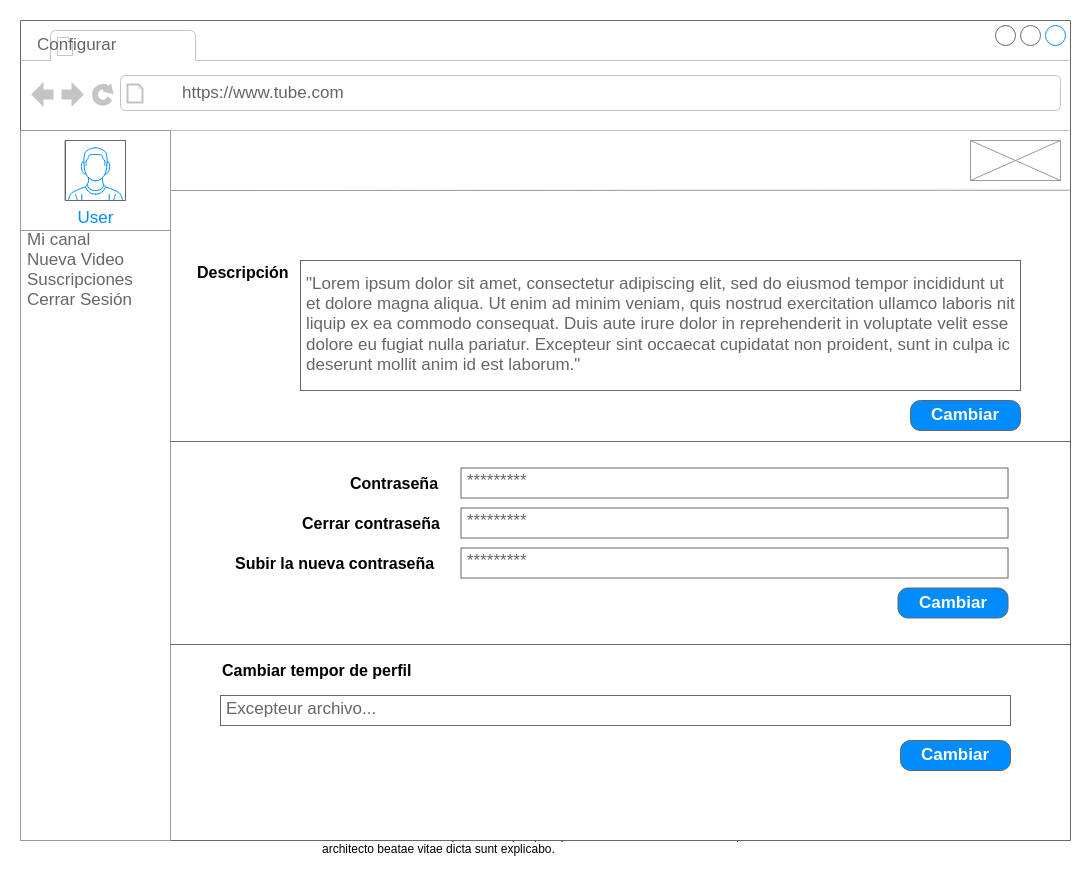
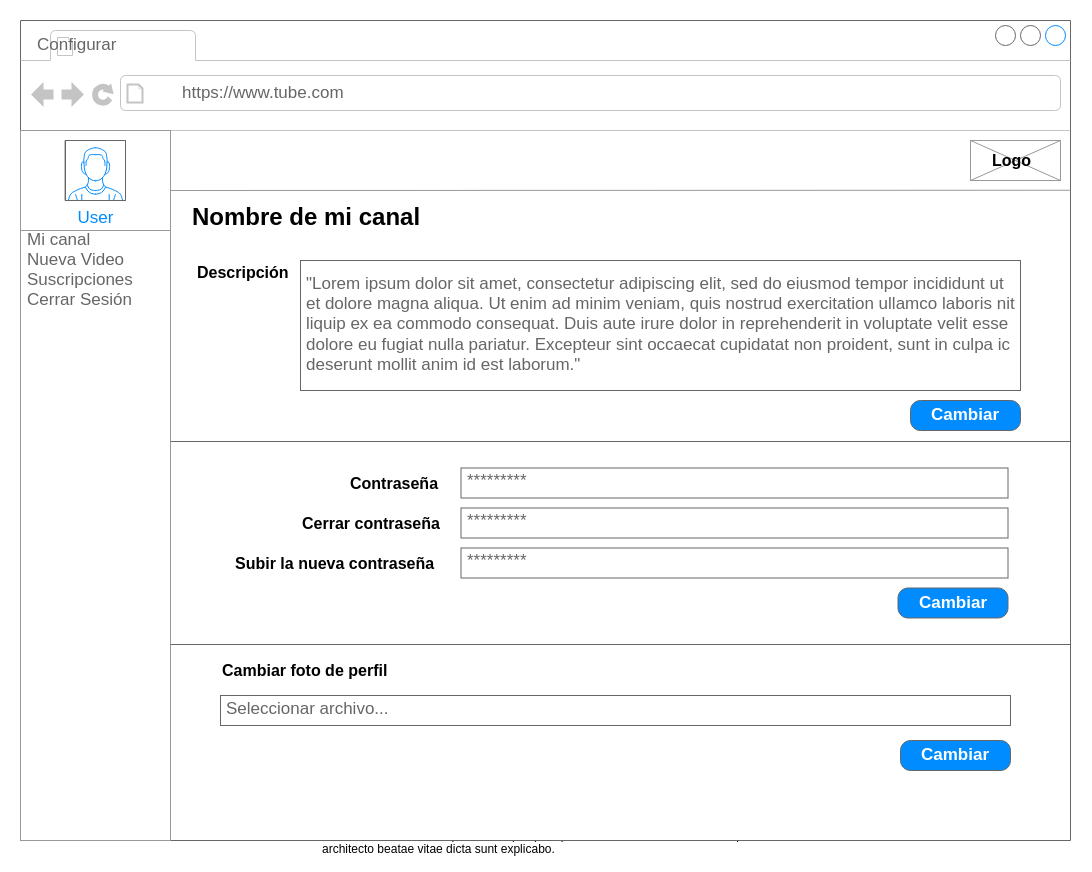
node "Logo": added
node "Nombre de mi canal": added
node "Cambiar tempor de perfil": label "Cambiar tempor de perfil" -> "Cambiar foto de perfil"
node "Excepteur archivo...": label "Excepteur archivo..." -> "Seleccionar archivo..."
